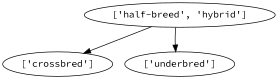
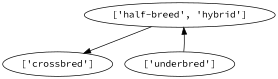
edge "['half-breed', 'hybrid']" -> "['underbred']": reversed
